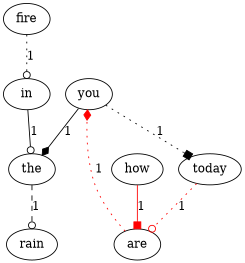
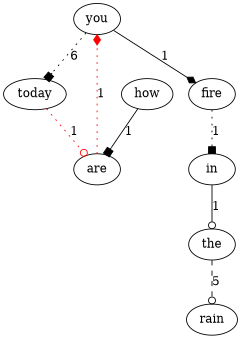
edge "fire" -> "in": arrowhead odot -> box
edge "you" -> "the": now "you" -> "fire"
edge "you" -> "today": label "1" -> "6"
edge "how" -> "are": color red -> black
edge "the" -> "rain": label "1" -> "5"
